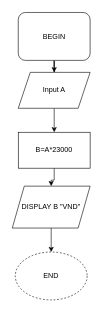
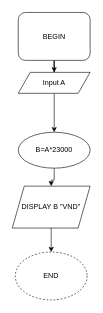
node "Input A": size 72x36 -> 72x21
node "B=A*23000": shape rectangle -> ellipse
